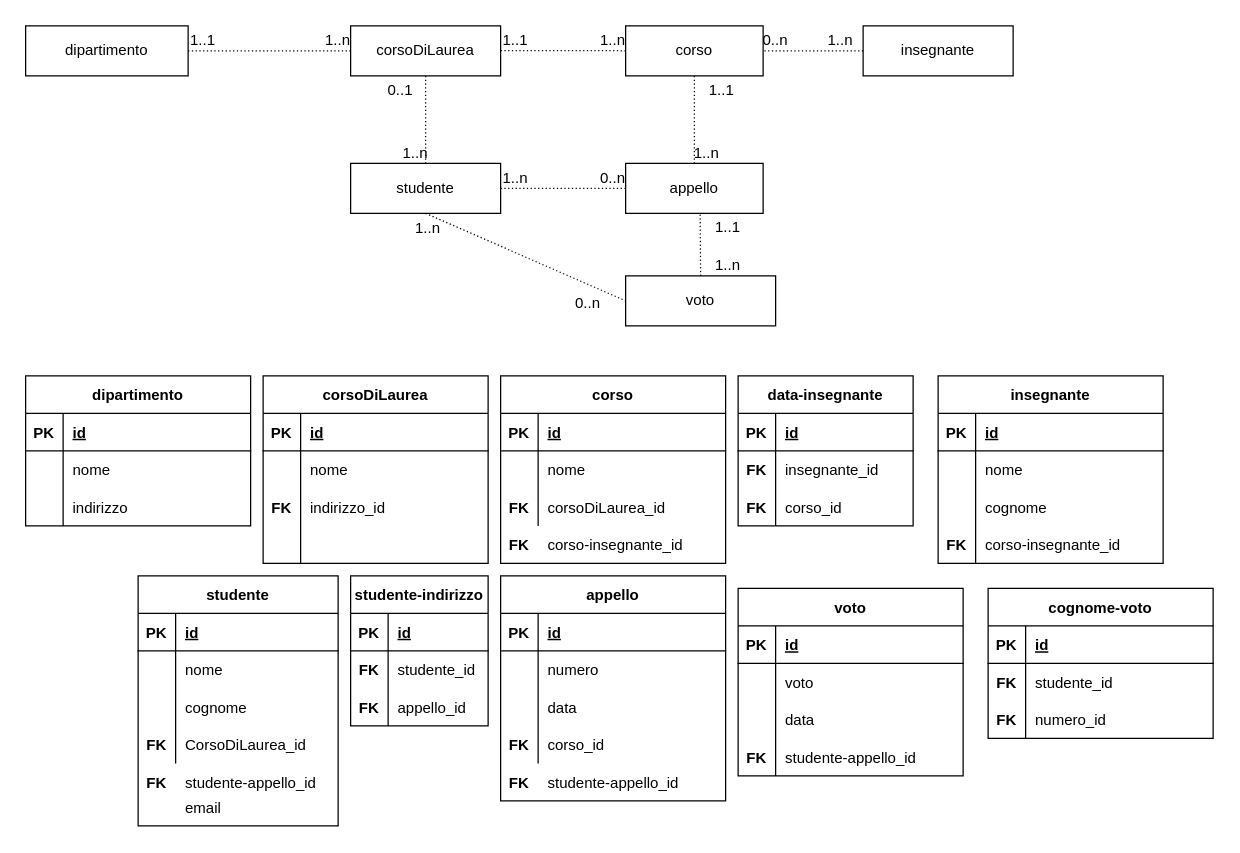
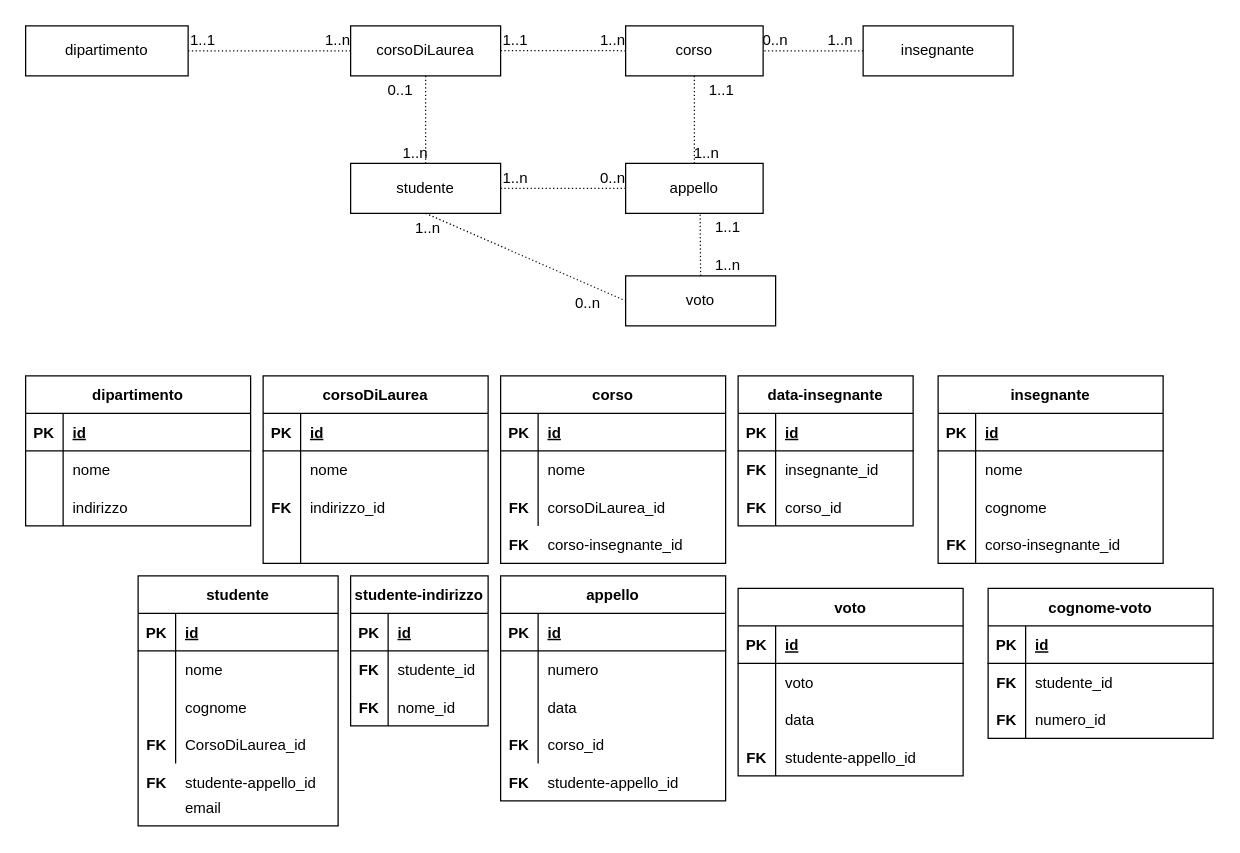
node "appello_id": label "appello_id" -> "nome_id"
